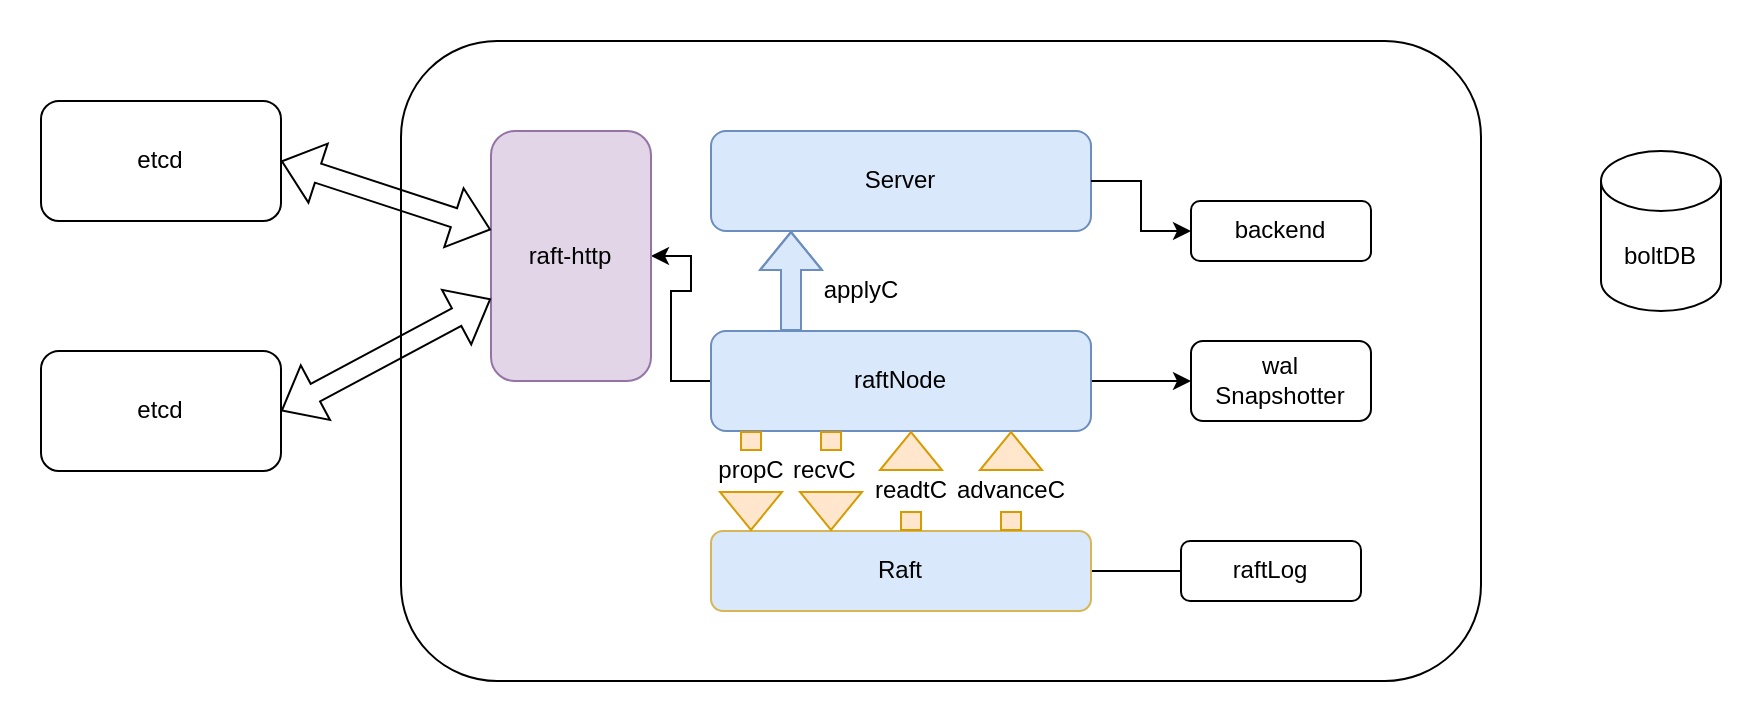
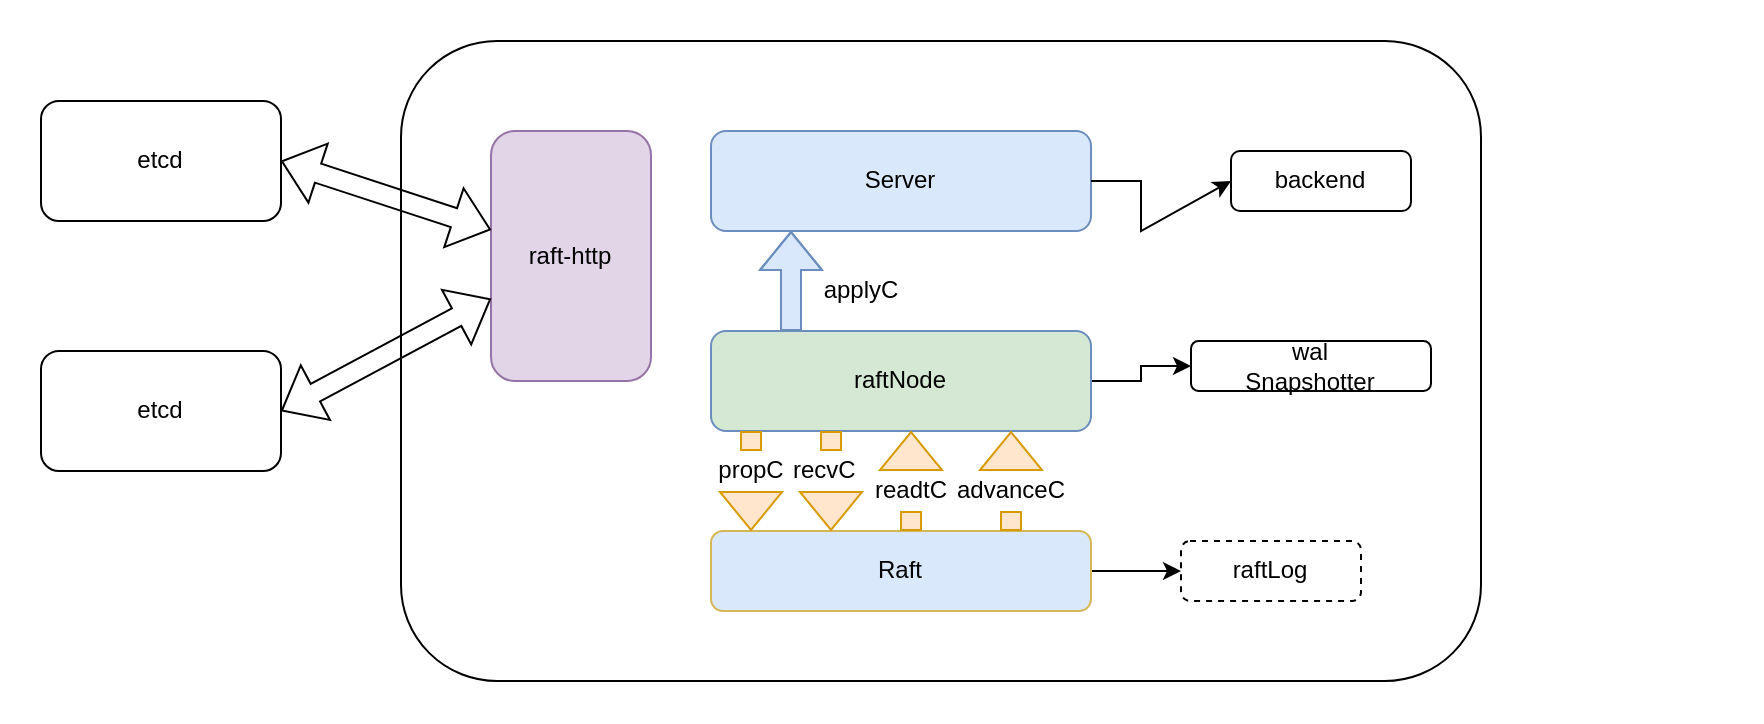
node "backend": moved (1281, 231) -> (1321, 181)
node "boltDB": removed
edge "raftNode" -> "raft-http": removed
node "raftNode": fillcolor #dae8fc -> #d5e8d4
node "wal Snapshotter": size 180x80 -> 240x50
edge "Raft" -- "raftLog": arrowhead none -> classic
node "raftLog": style solid -> dashed
